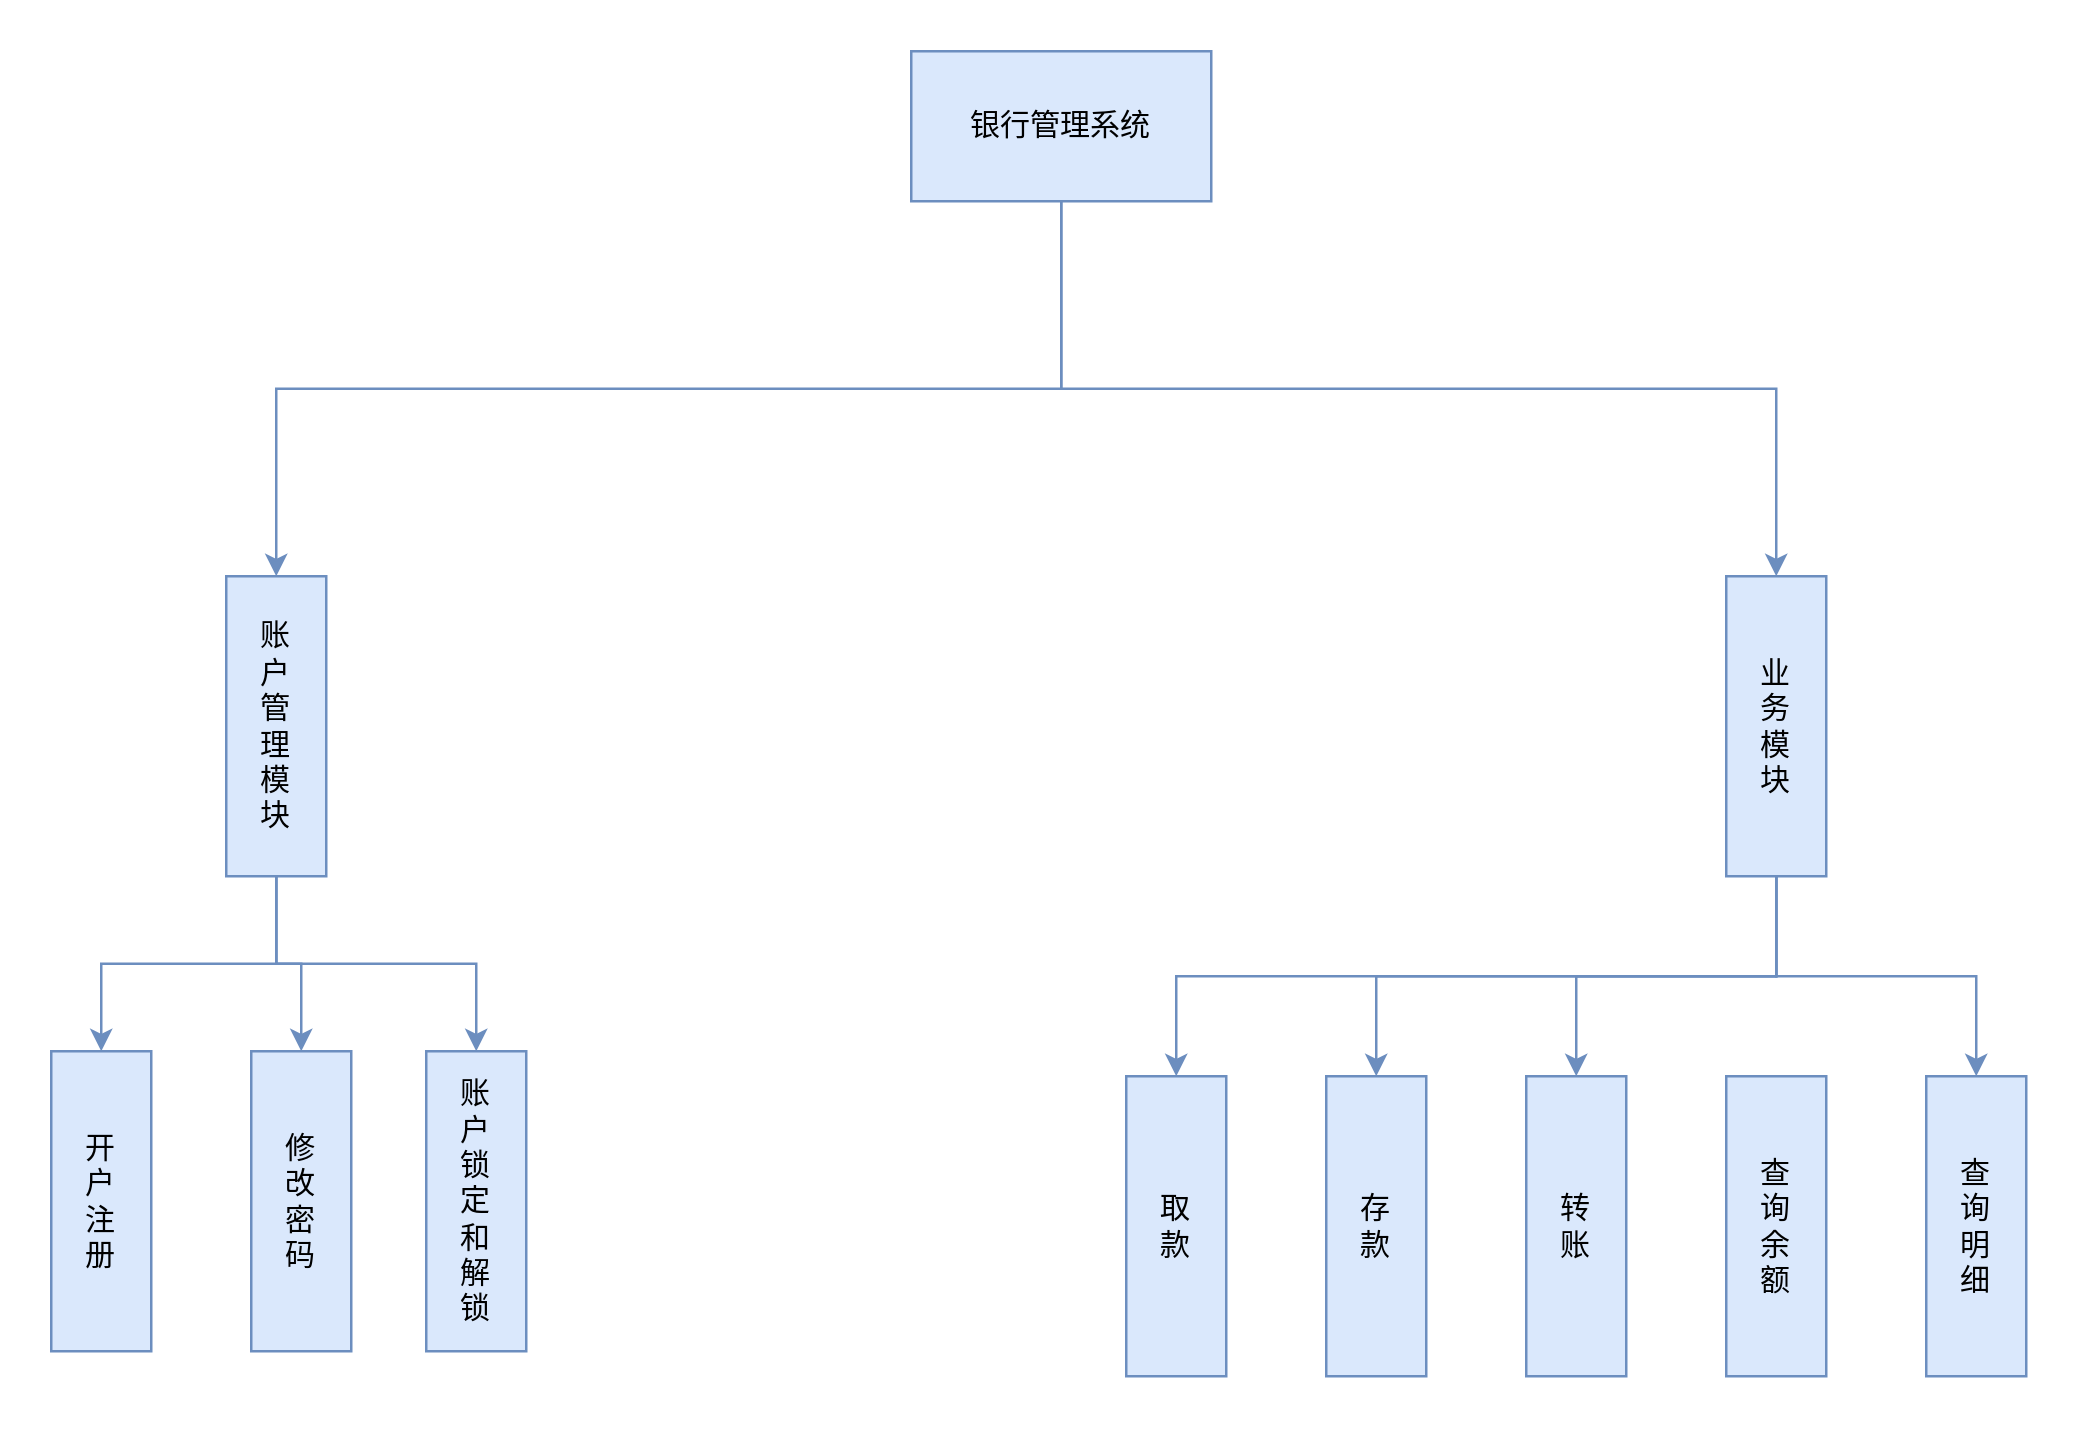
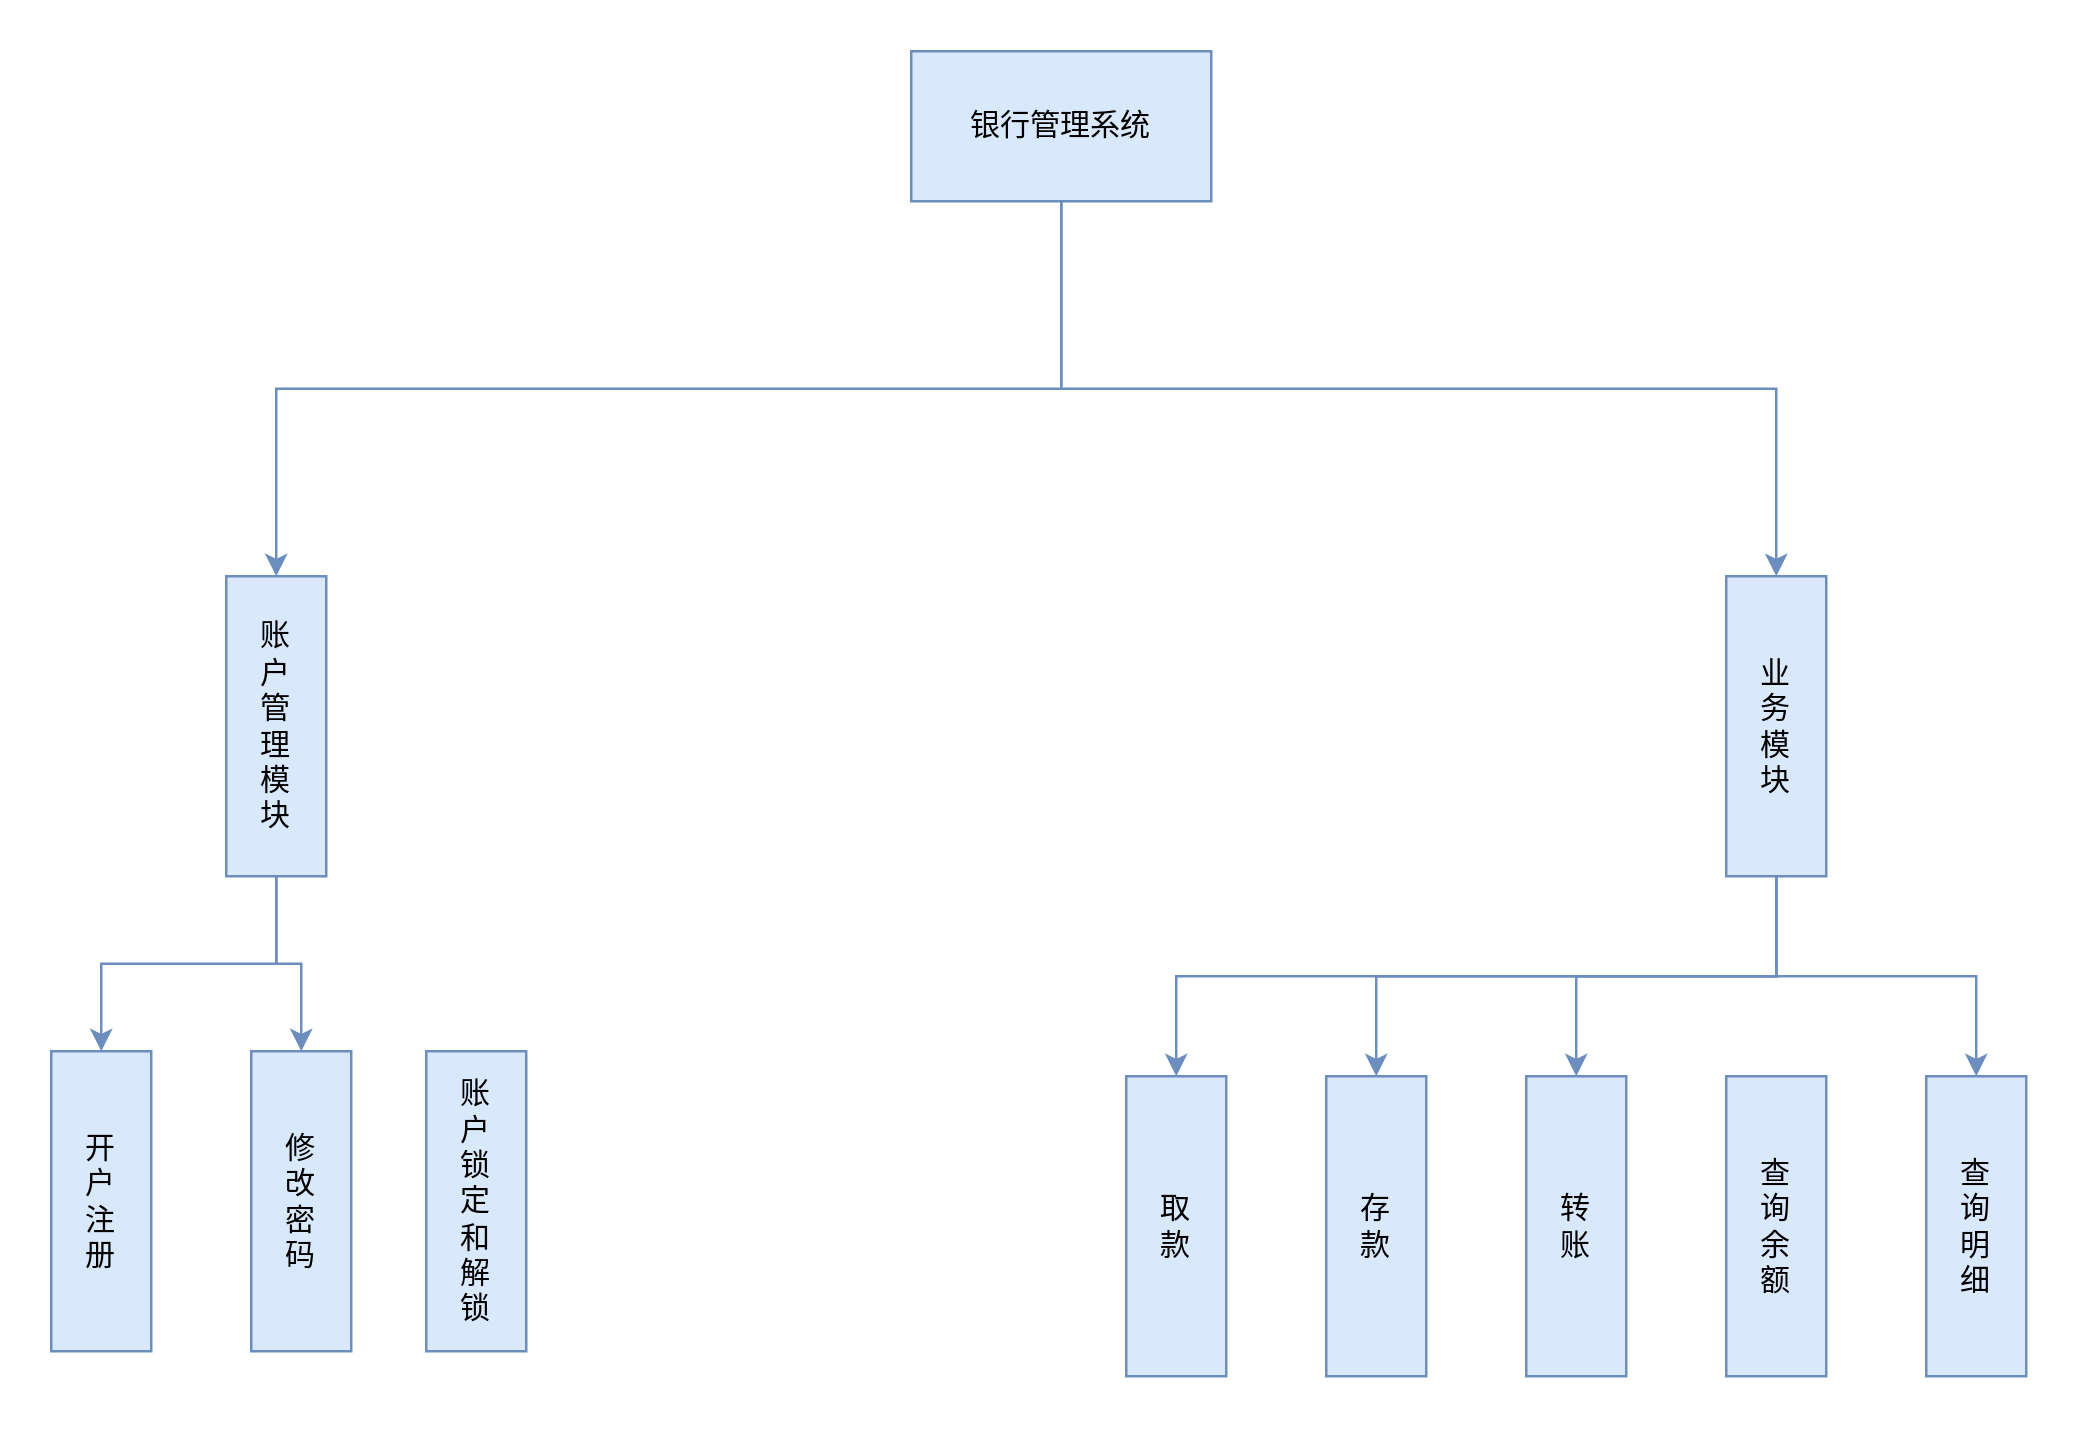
edge "账 户 管 理 模 块" -> "账 户 锁 定 和 解 锁": removed
